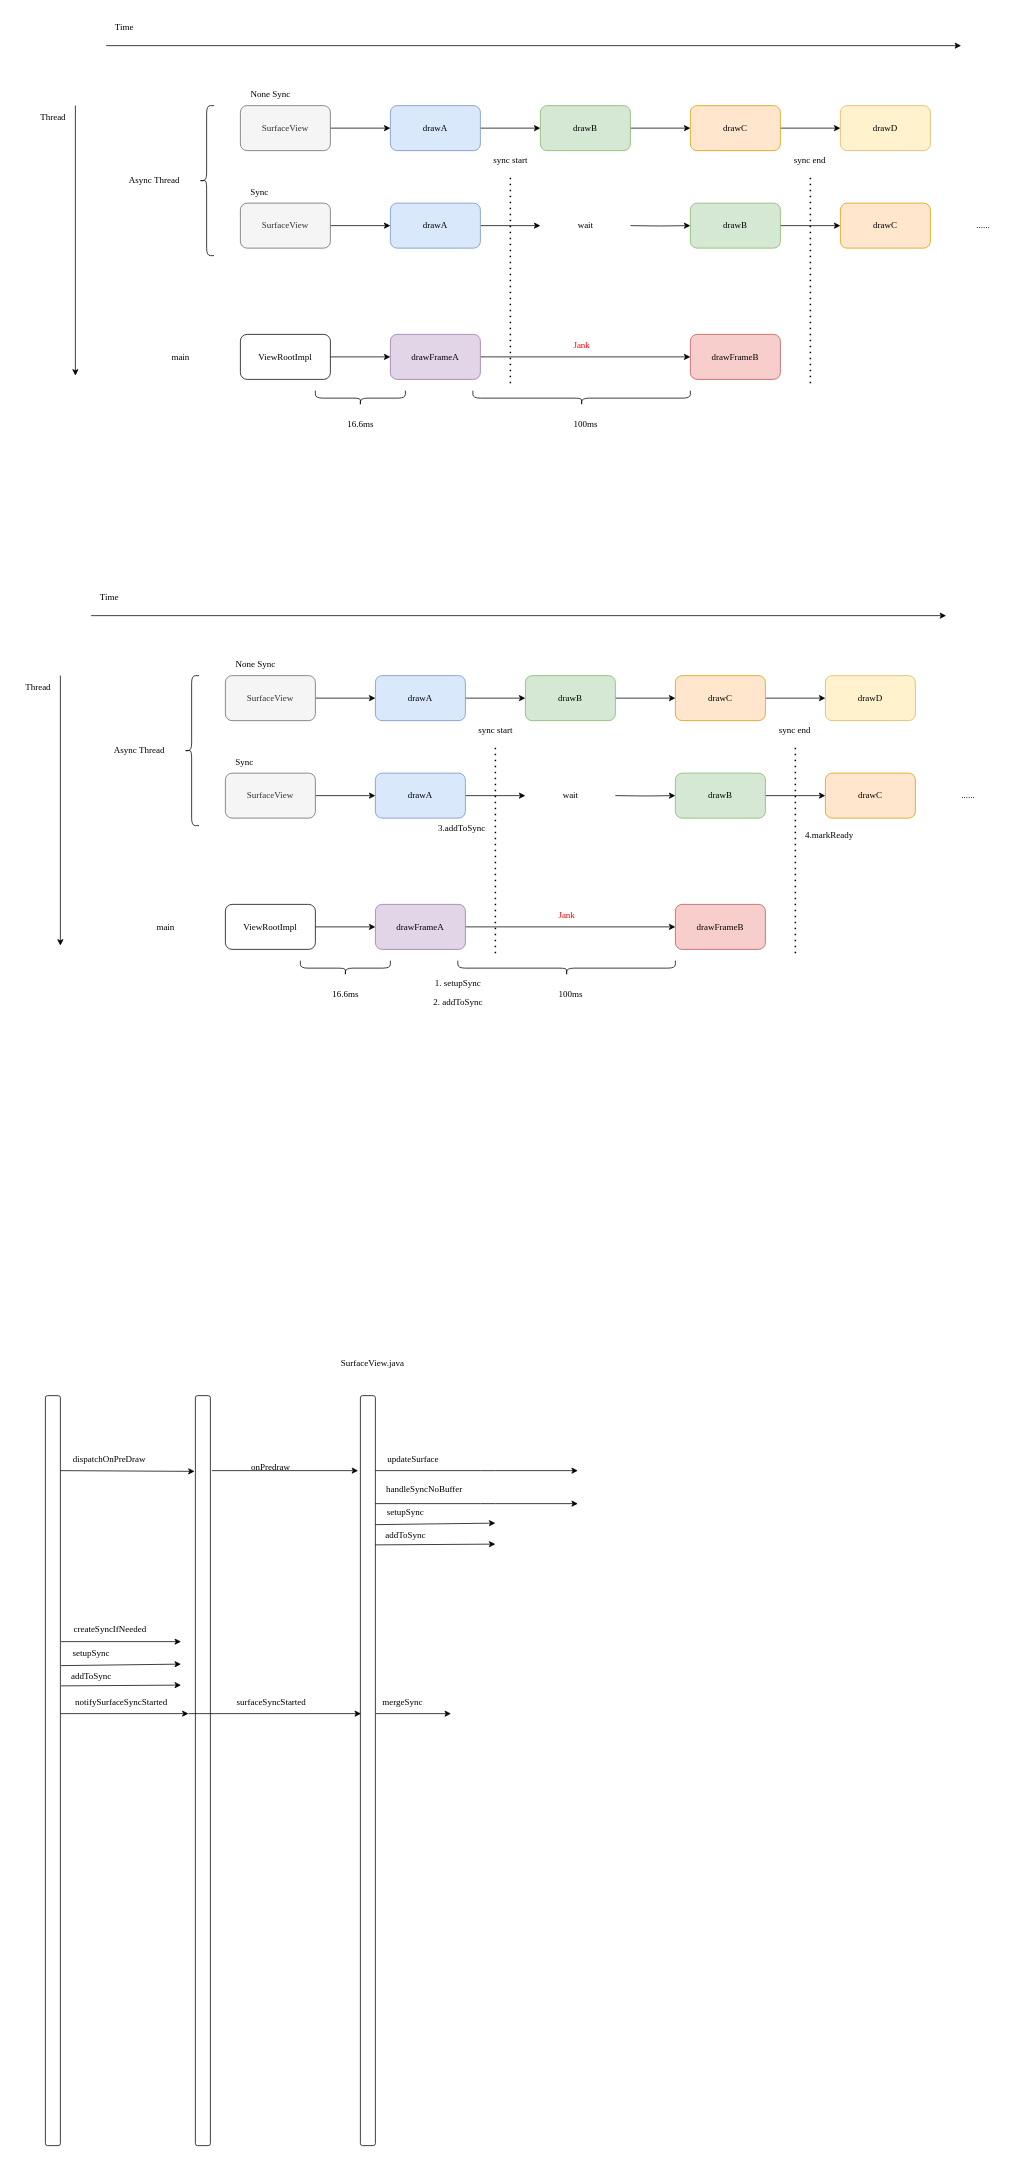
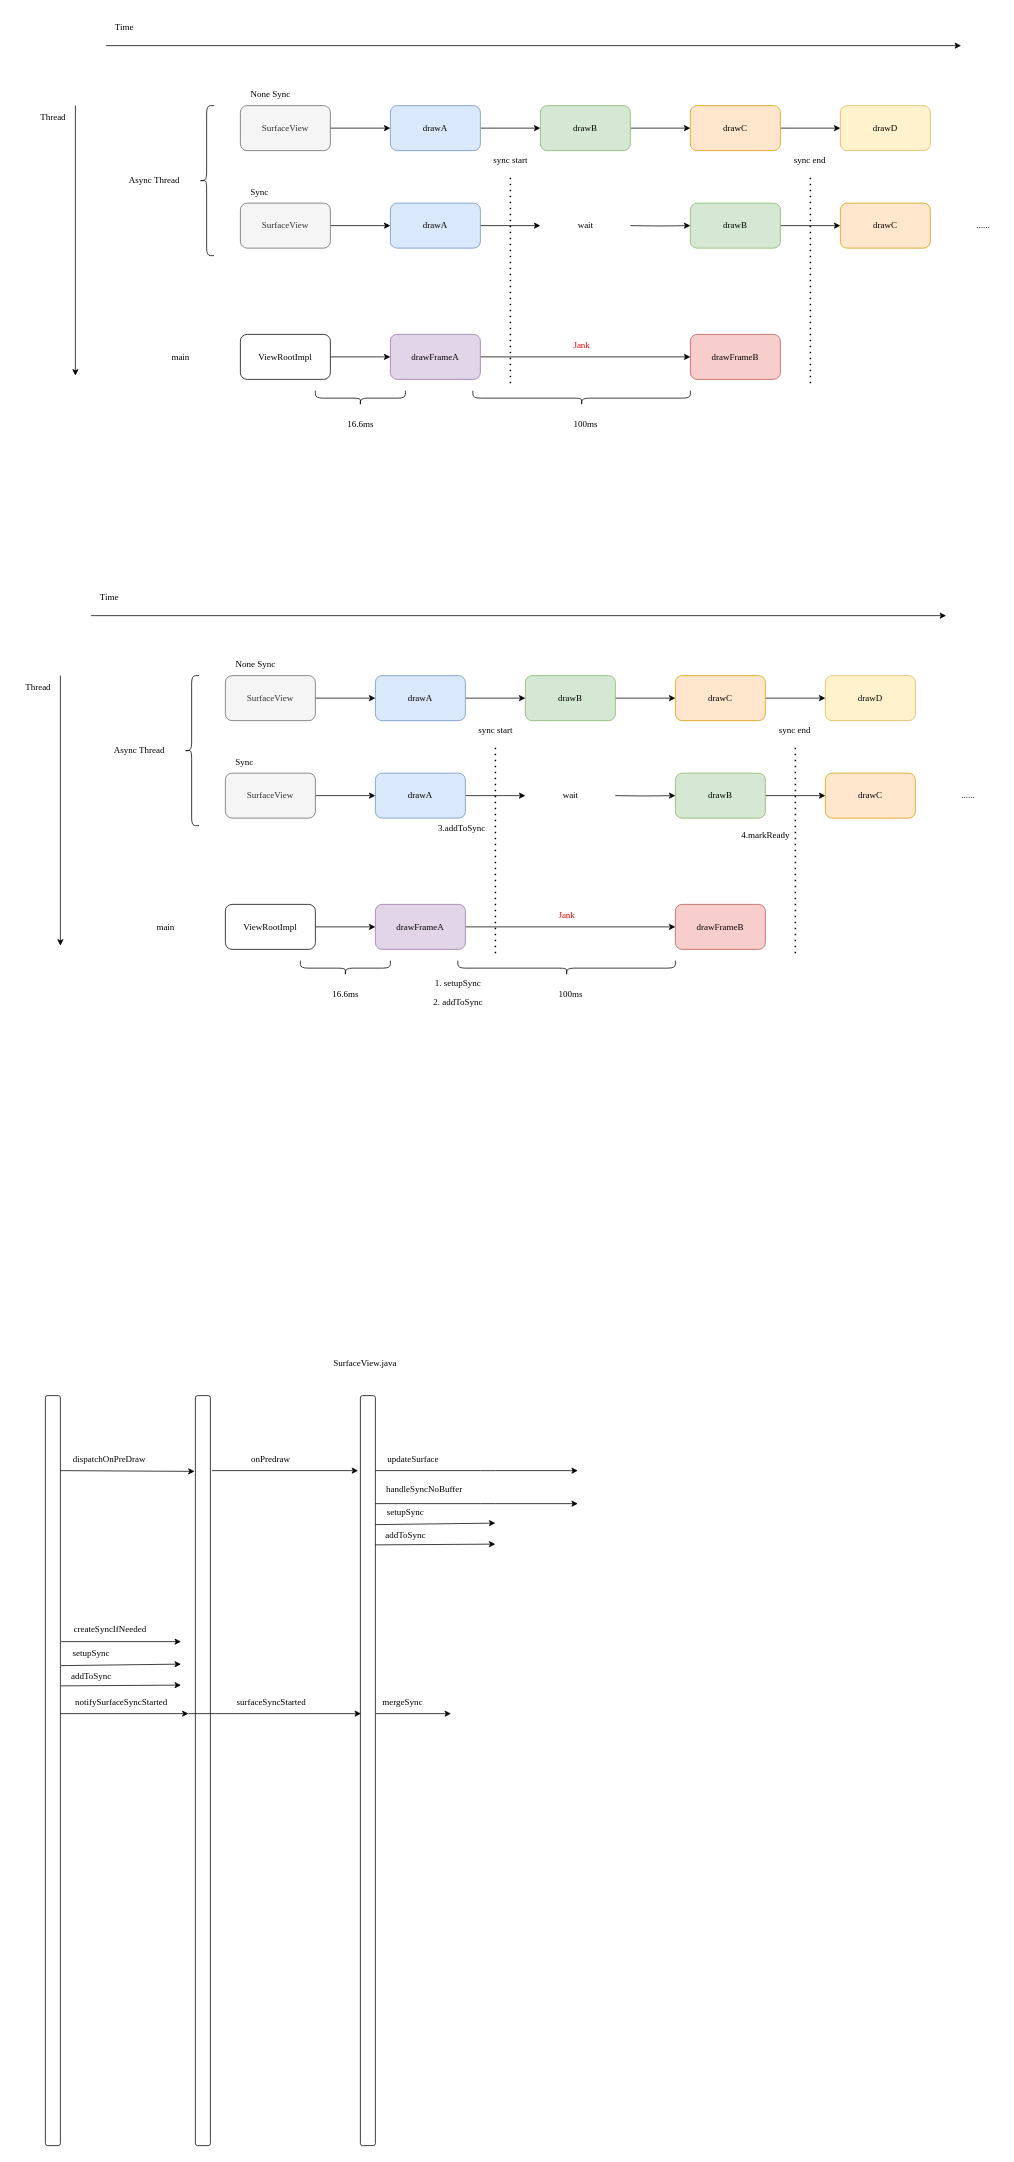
node "4.markReady": moved (829, 835) -> (765, 835)
node "SurfaceView.java": moved (372, 1363) -> (365, 1363)
node "onPredraw": moved (270, 1467) -> (270, 1459)
